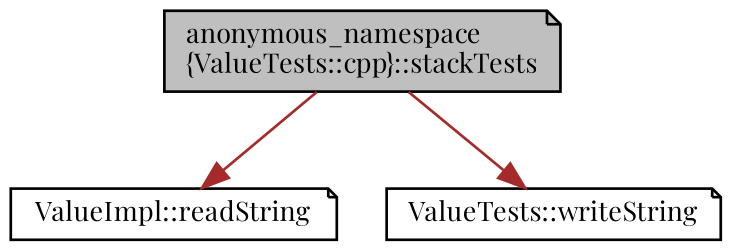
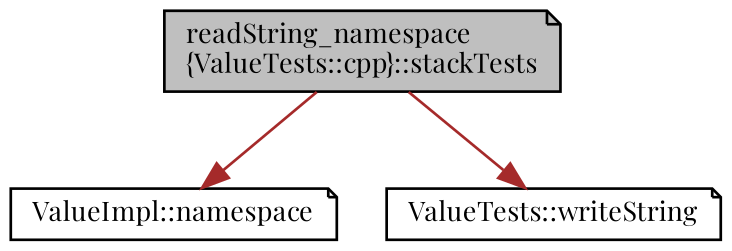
node "anonymous_namespace {ValueTests::cpp}::stackTests": label "anonymous_namespace {ValueTests::cpp}::stackTests" -> "readString_namespace {ValueTests::cpp}::stackTests"
node "ValueImpl::readString": label "ValueImpl::readString" -> "ValueImpl::namespace"
